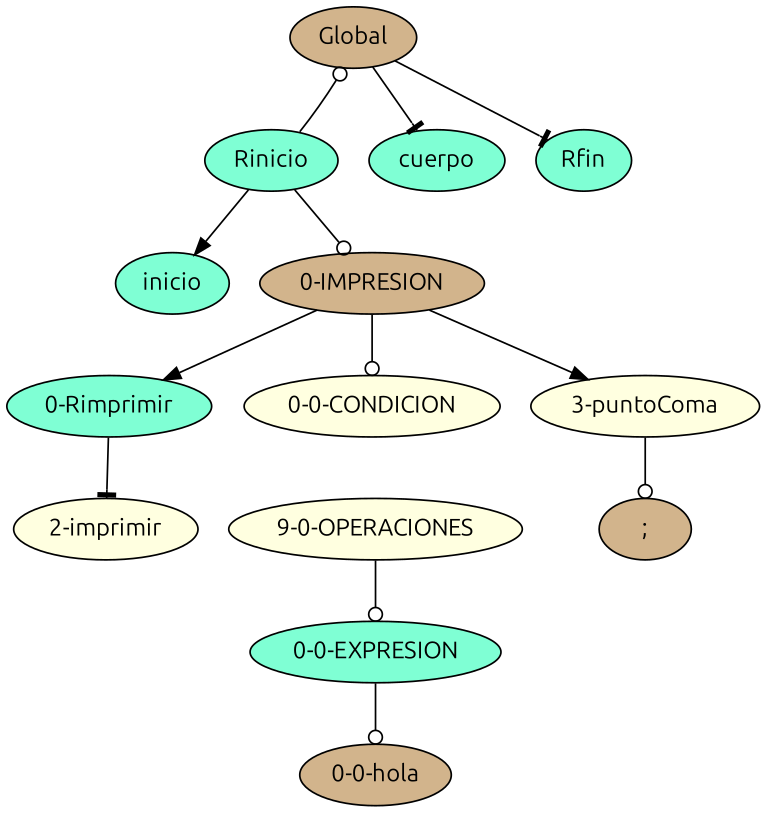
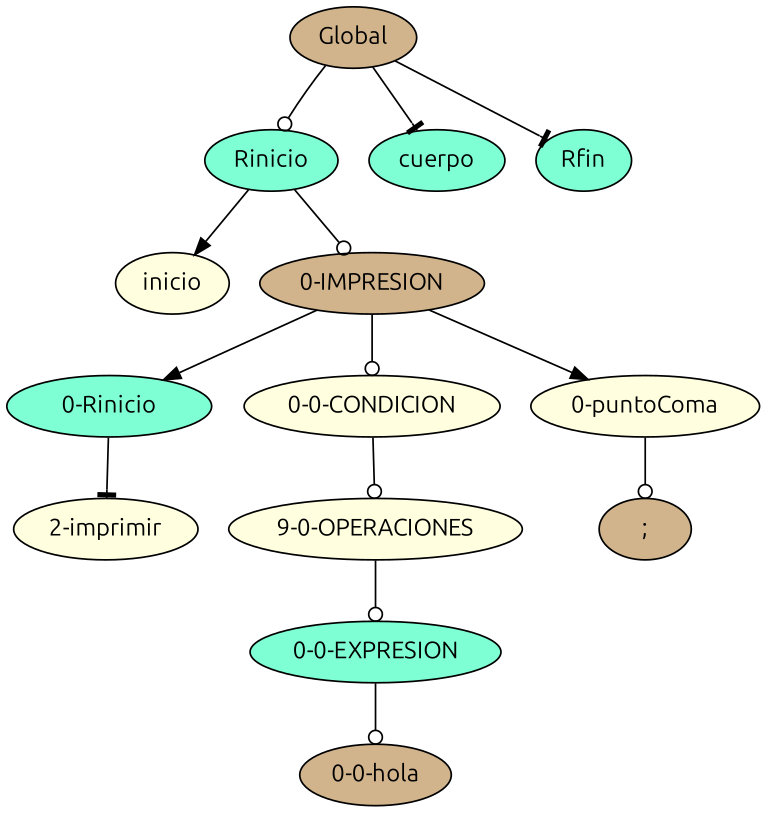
edge "Rinicio" -> "Global": reversed
node "inicio": fillcolor aquamarine -> lightyellow
node "0-Rimprimir": label "0-Rimprimir" -> "0-Rinicio"
node "3-puntoComa": label "3-puntoComa" -> "0-puntoComa"
edge "0-0-CONDICION" -> "9-0-OPERACIONES": added
